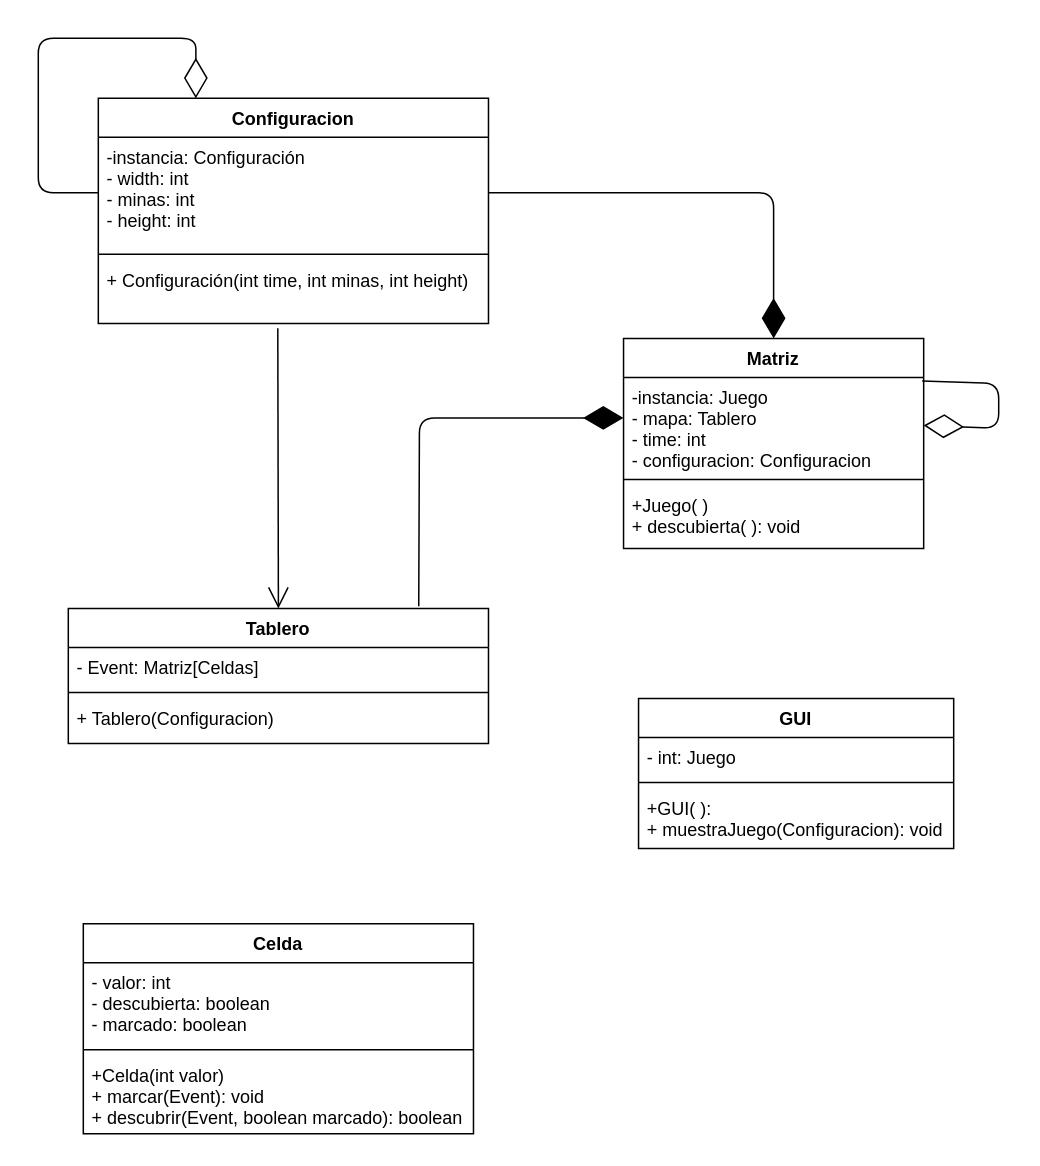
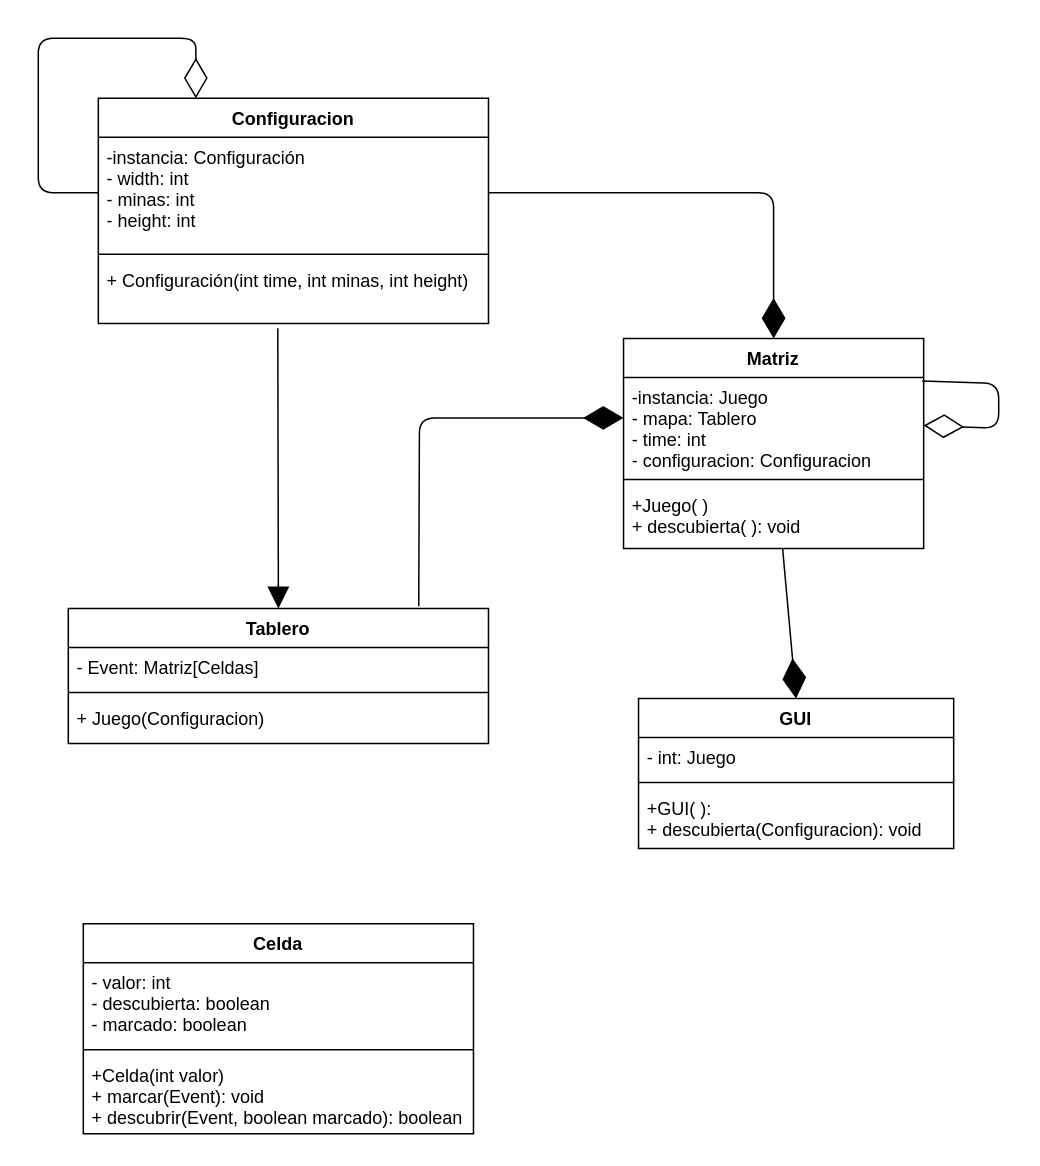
edge "+ Configuración(int time, int minas, int height)" -> "Tablero": arrowhead open -> block
edge "+Juego( ) + descubierta( ): void" -> "GUI": added
node "+ Tablero(Configuracion)": label "+ Tablero(Configuracion)" -> "+ Juego(Configuracion)"
node "+GUI( ): + muestraJuego(Configuracion): void": label "+GUI( ): + muestraJuego(Configuracion): void" -> "+GUI( ): + descubierta(Configuracion): void"
